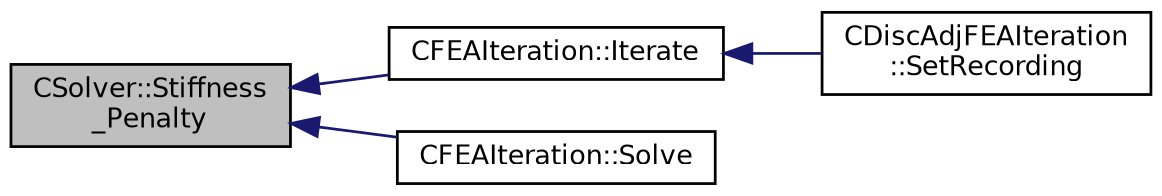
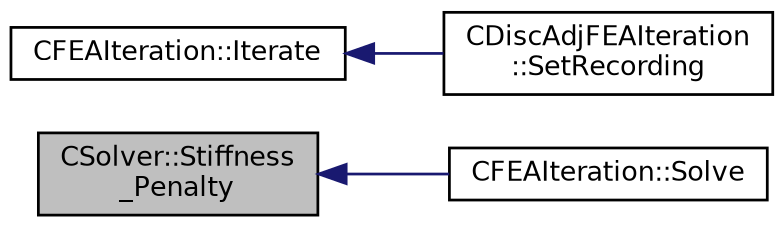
edge "CFEAIteration::Iterate" -> "CSolver::Stiffness _Penalty": removed
